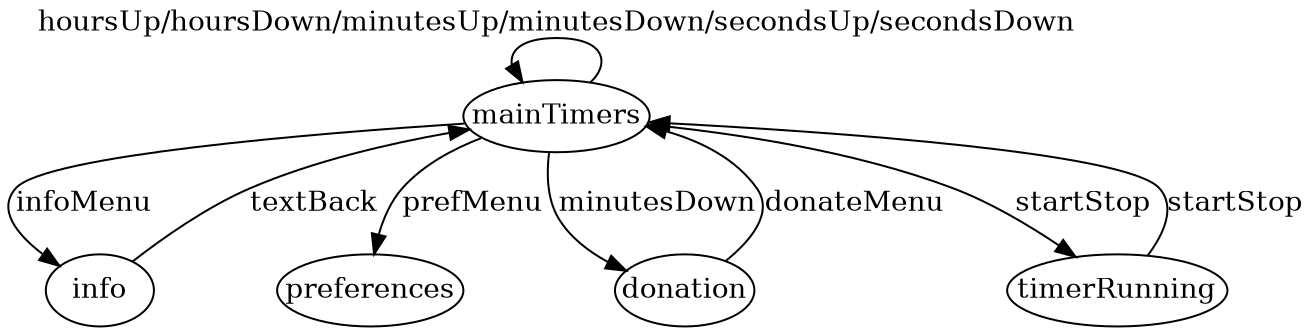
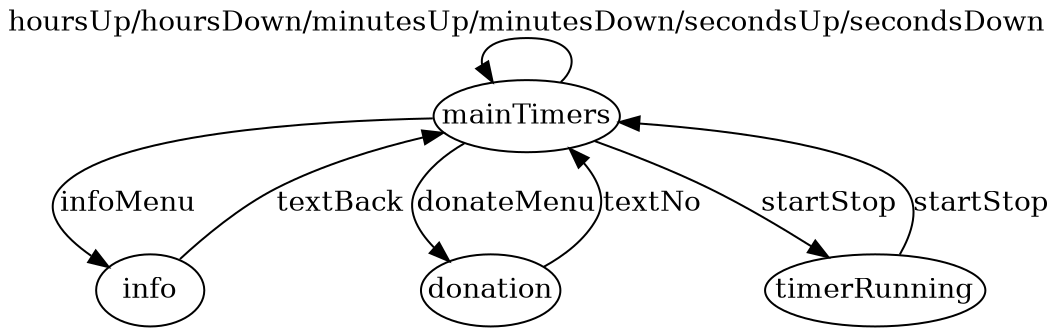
edge "mainTimers" -> "donation": label "minutesDown" -> "donateMenu"
edge "donation" -> "mainTimers": label "donateMenu" -> "textNo"
node "preferences": removed
